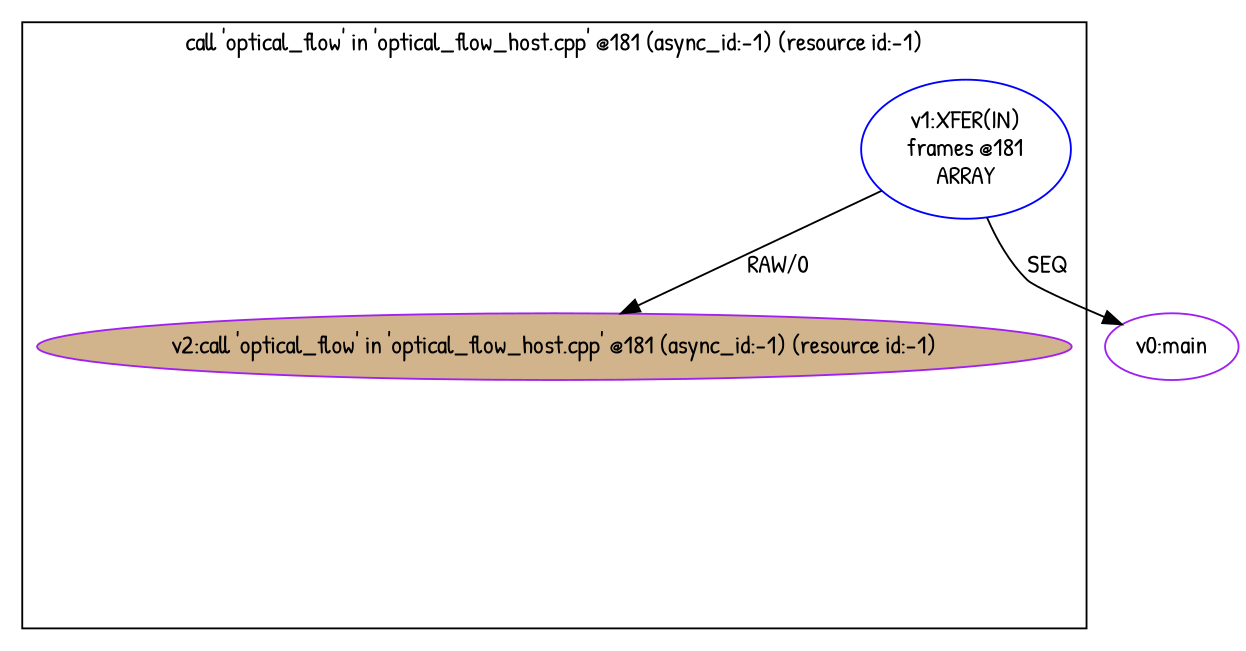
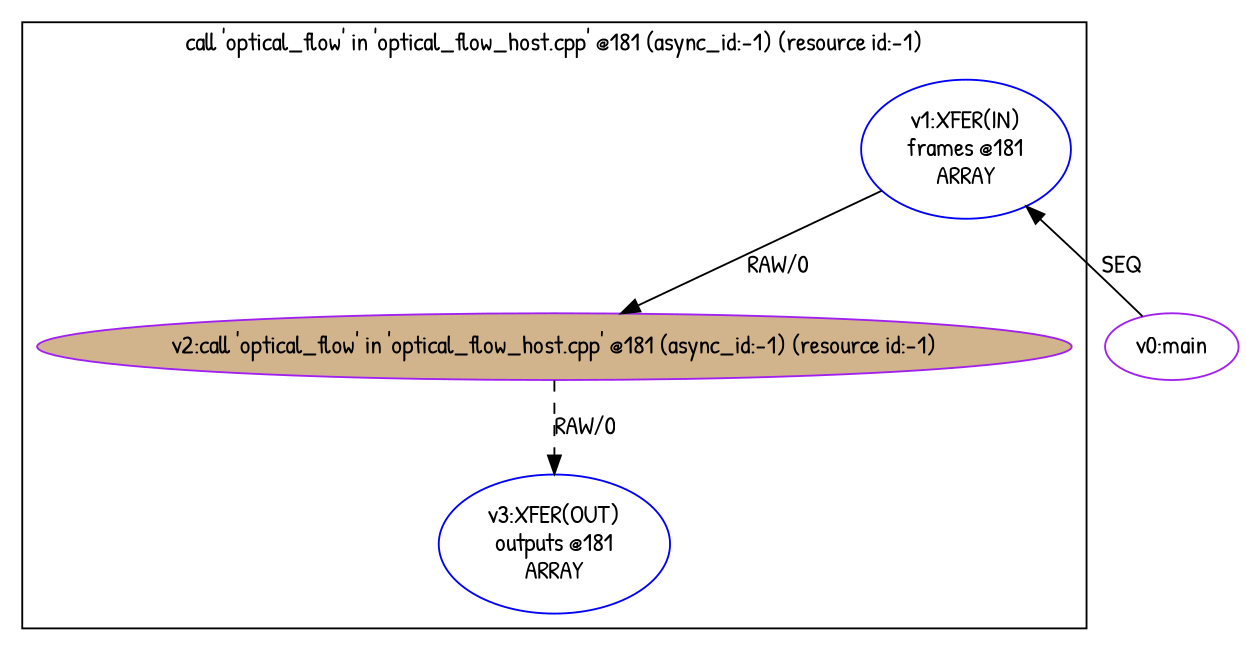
edge "v1:XFER(IN) frames @181 ARRAY" -> "v0:main": reversed
node "v3:XFER(OUT) outputs @181 ARRAY": added
